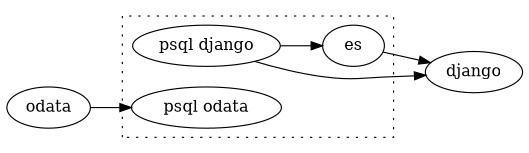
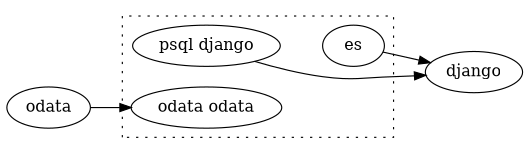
edge "psql django" -> "es": removed
node "psql odata": label "psql odata" -> "odata odata"
